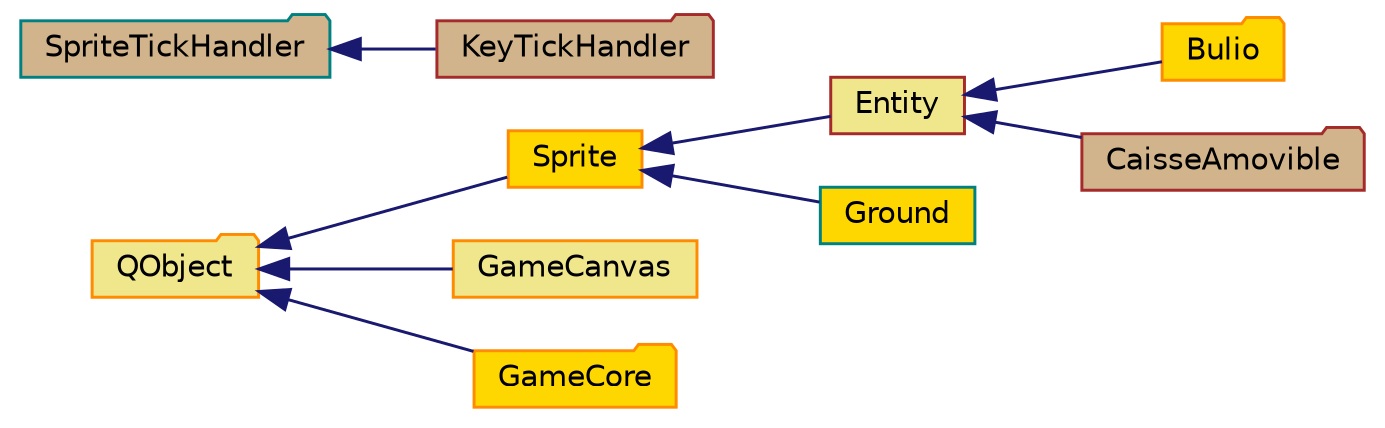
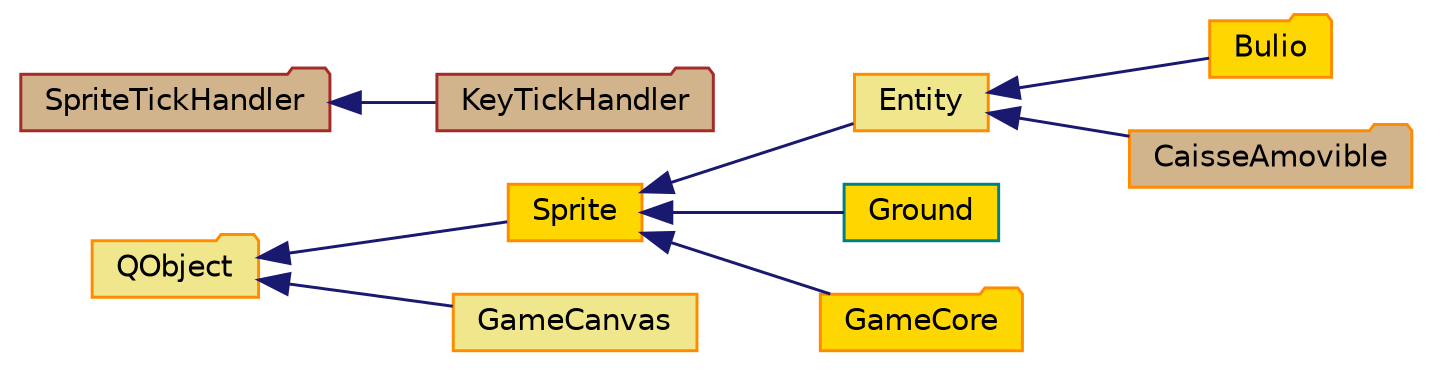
node "SpriteTickHandler": color teal -> brown
node "Entity": color brown -> darkorange
node "CaisseAmovible": color brown -> darkorange
edge "GameCore" -> "QObject": now "GameCore" -> "Sprite"
